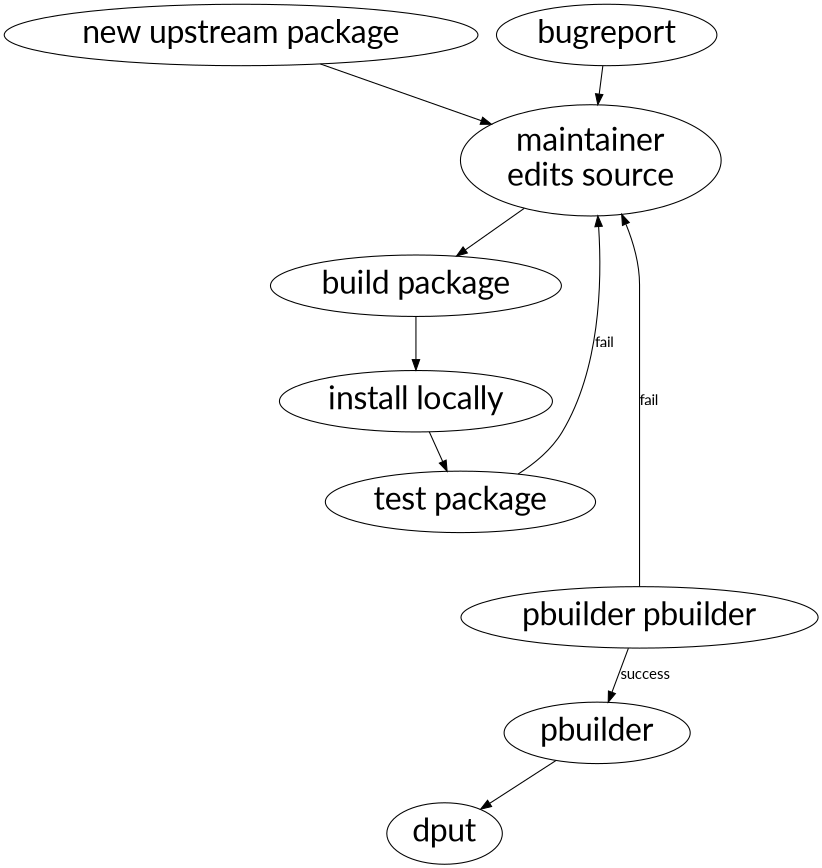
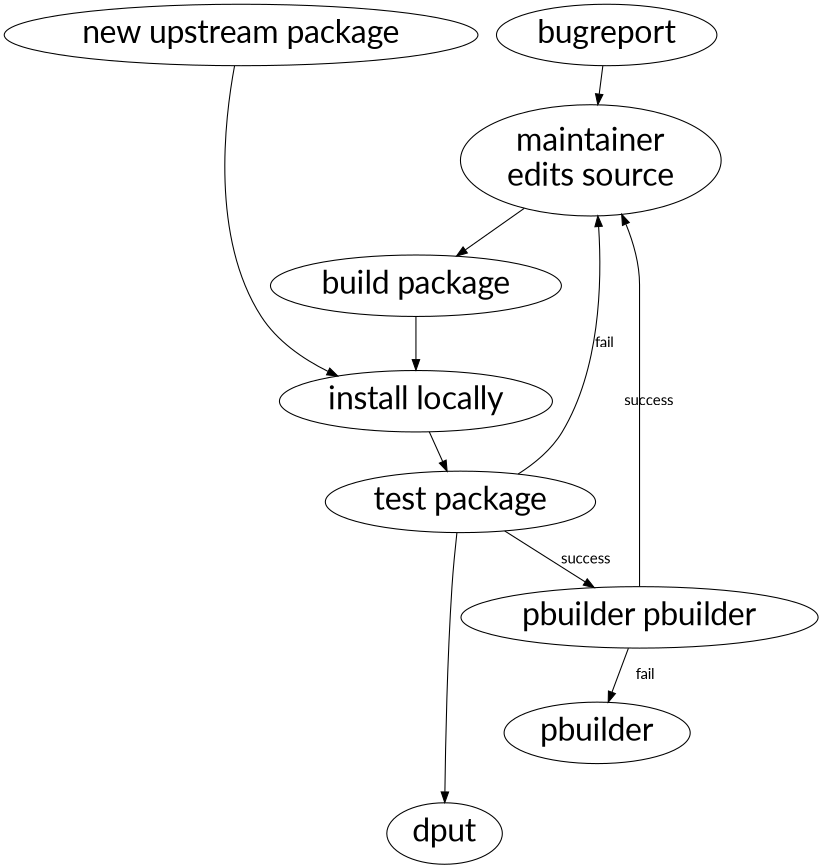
edge "new upstream package" -> "maintainer edits source": now "new upstream package" -> "install locally"
edge "pbuilder pbuilder" -> "maintainer edits source": label "fail" -> "success"
edge "test package" -> "pbuilder pbuilder": added, label "success"
edge "pbuilder pbuilder" -> "pbuilder": label "success" -> "fail"
edge "pbuilder" -> "dput": now "test package" -> "dput"
